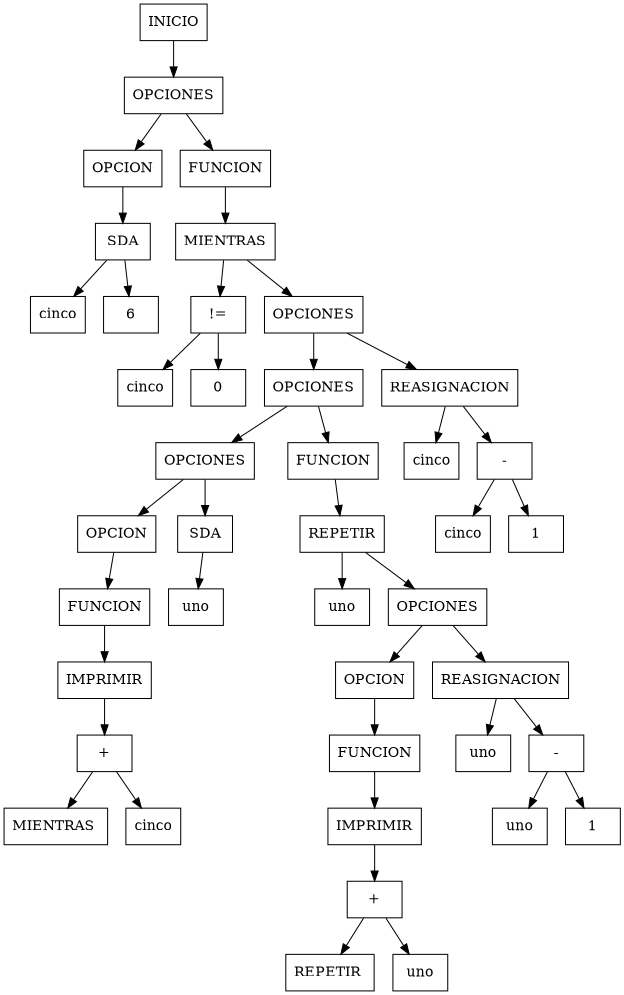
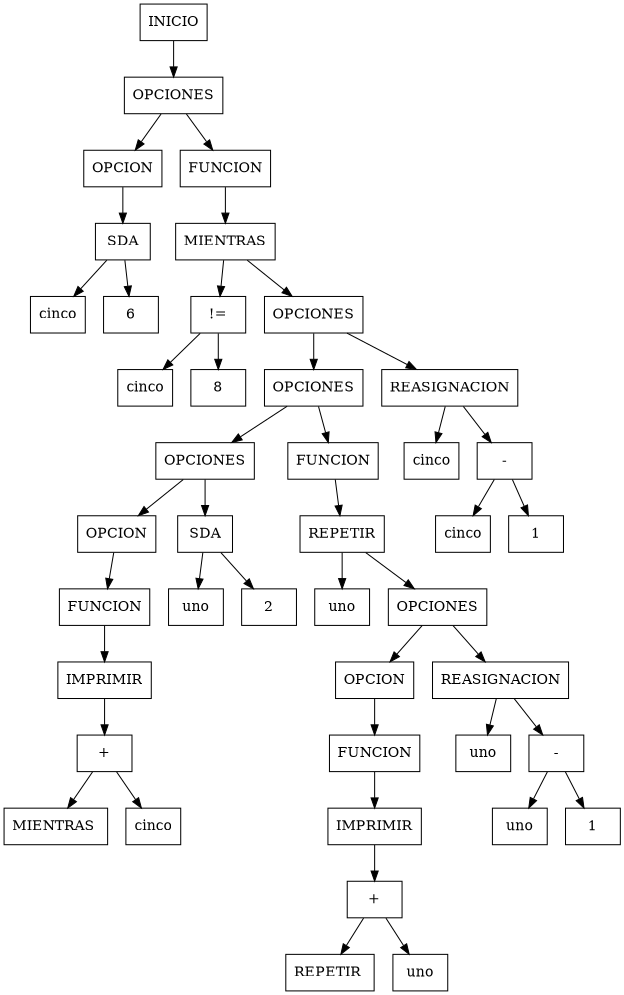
node "0": label "0" -> "8"
node "2": added
